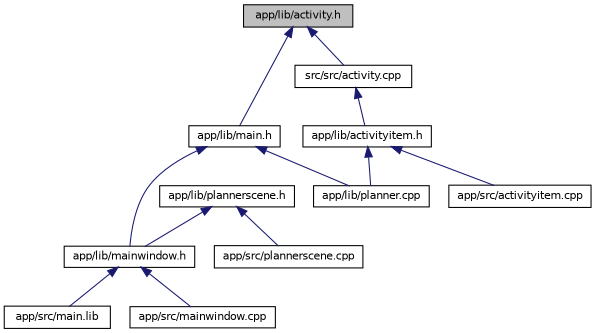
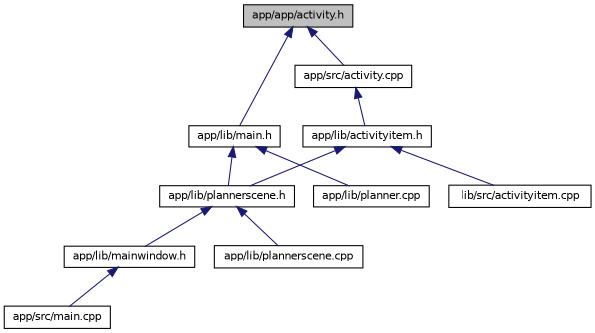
node "app/lib/activity.h": label "app/lib/activity.h" -> "app/app/activity.h"
node "src/src/activity.cpp": label "src/src/activity.cpp" -> "app/src/activity.cpp"
edge "app/lib/planner.cpp" -> "app/lib/activityitem.h": now "app/lib/plannerscene.h" -> "app/lib/activityitem.h"
edge "app/lib/mainwindow.h" -> "app/lib/main.h": now "app/lib/plannerscene.h" -> "app/lib/main.h"
node "app/src/activityitem.cpp": label "app/src/activityitem.cpp" -> "lib/src/activityitem.cpp"
node "app/src/plannerscene.cpp": label "app/src/plannerscene.cpp" -> "app/lib/plannerscene.cpp"
node "app/src/main.lib": label "app/src/main.lib" -> "app/src/main.cpp"
node "app/src/mainwindow.cpp": removed
